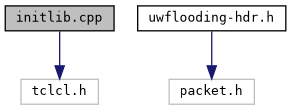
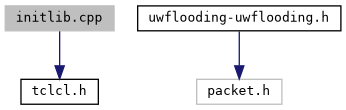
node "initlib.cpp": color black -> grey75
node "uwflooding-hdr.h": label "uwflooding-hdr.h" -> "uwflooding-uwflooding.h"
node "tclcl.h": color grey75 -> black
